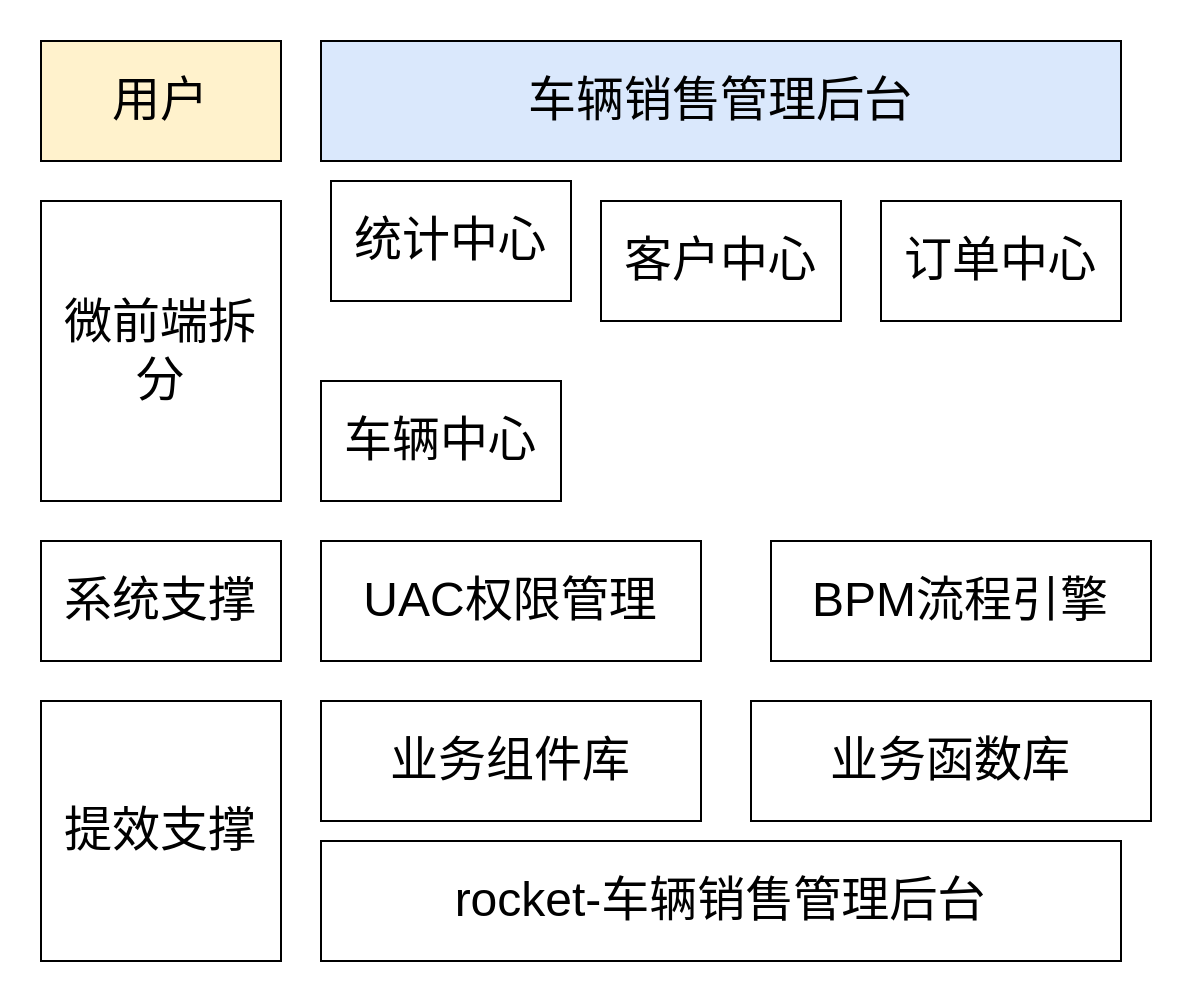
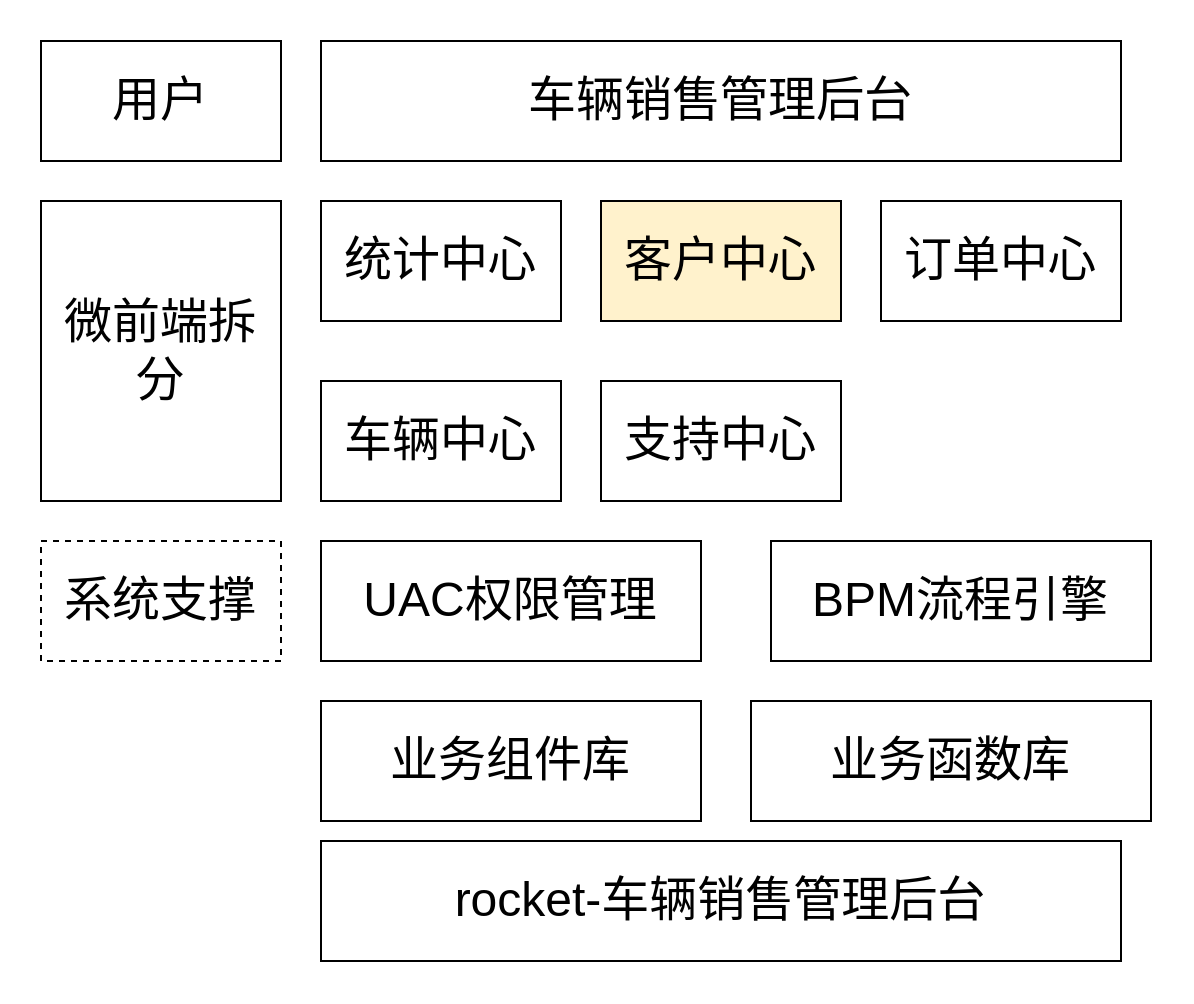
node "用户": fillcolor #fff2cc -> #ffffff
node "车辆销售管理后台": fillcolor #dae8fc -> #ffffff
node "统计中心": moved (451, 241) -> (441, 261)
node "客户中心": fillcolor #ffffff -> #fff2cc
node "支持中心": added
node "系统支撑": style solid -> dashed
node "提效支撑": removed
